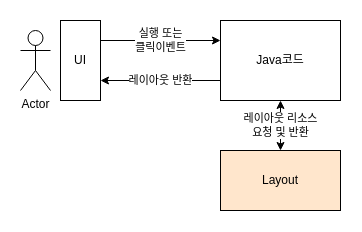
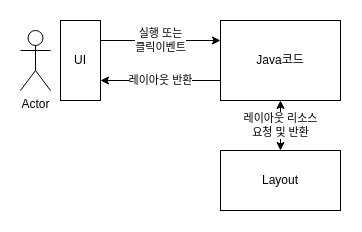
node "Layout": fillcolor #ffe6cc -> #ffffff
